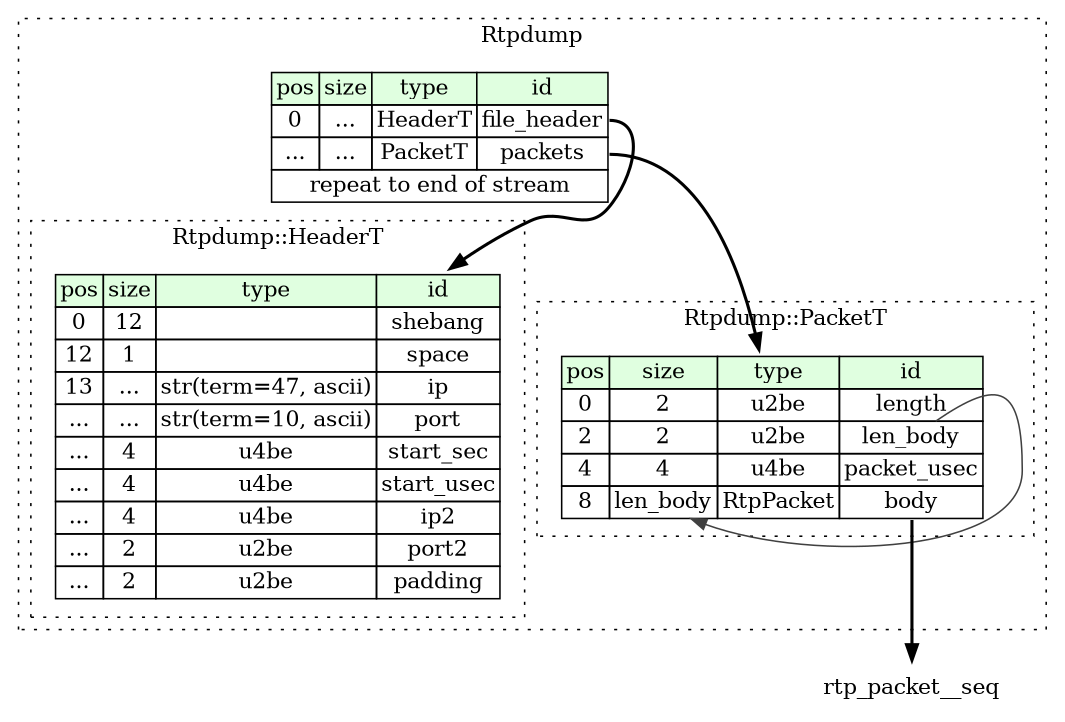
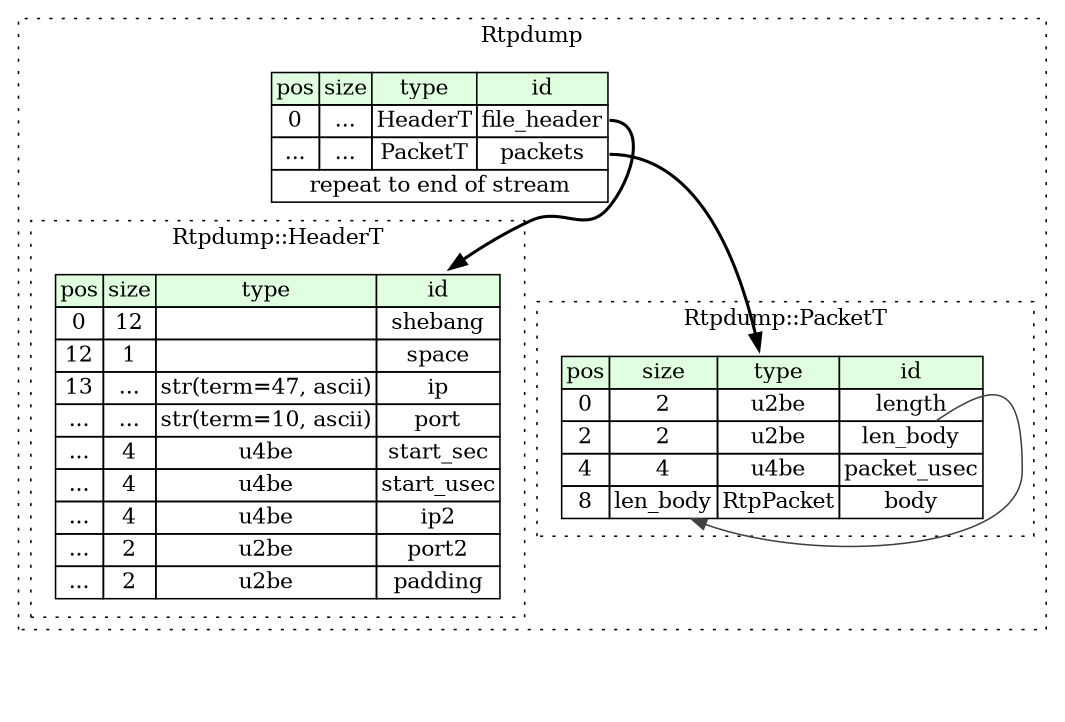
node "rtp_packet__seq": removed
